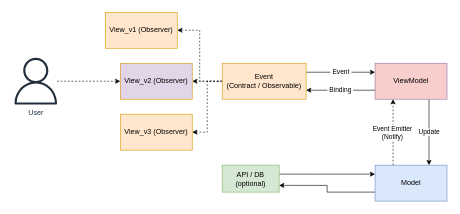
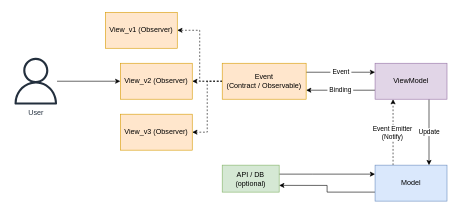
edge "User" -> "View_v2 (Observer)": style dashed -> solid
node "View_v2 (Observer)": fillcolor #e1d5e7 -> #ffe6cc
node "ViewModel": fillcolor #f8cecc -> #e1d5e7
